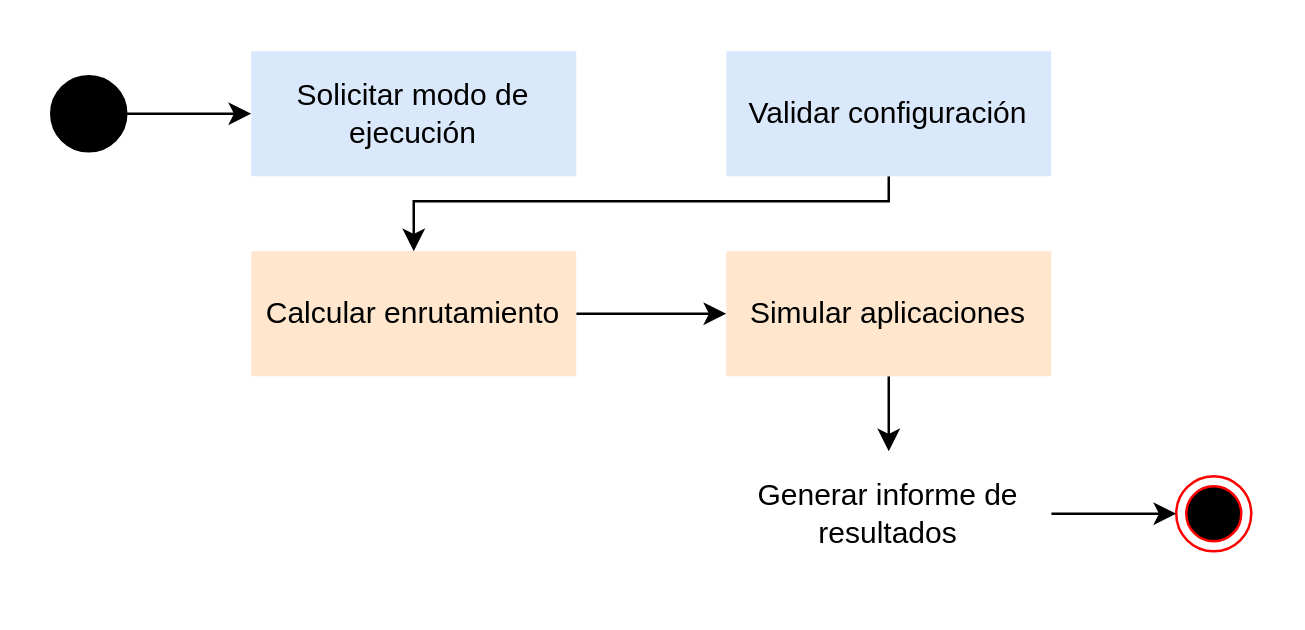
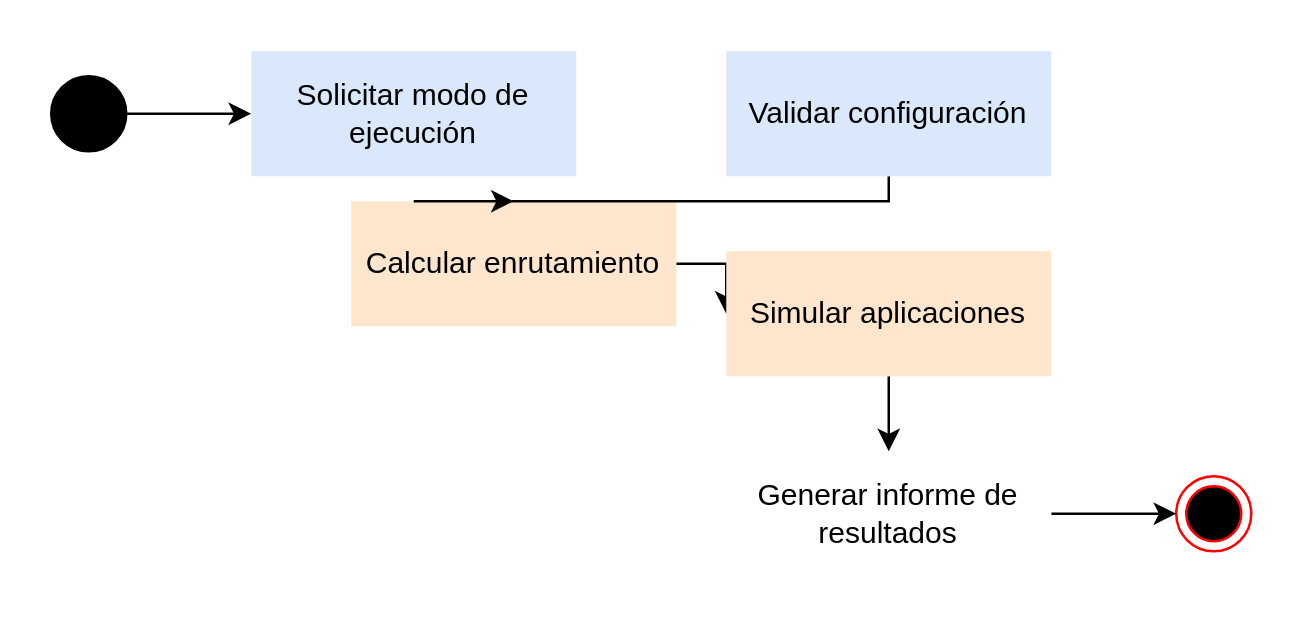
node "Calcular enrutamiento": moved (414, 314) -> (514, 264)
